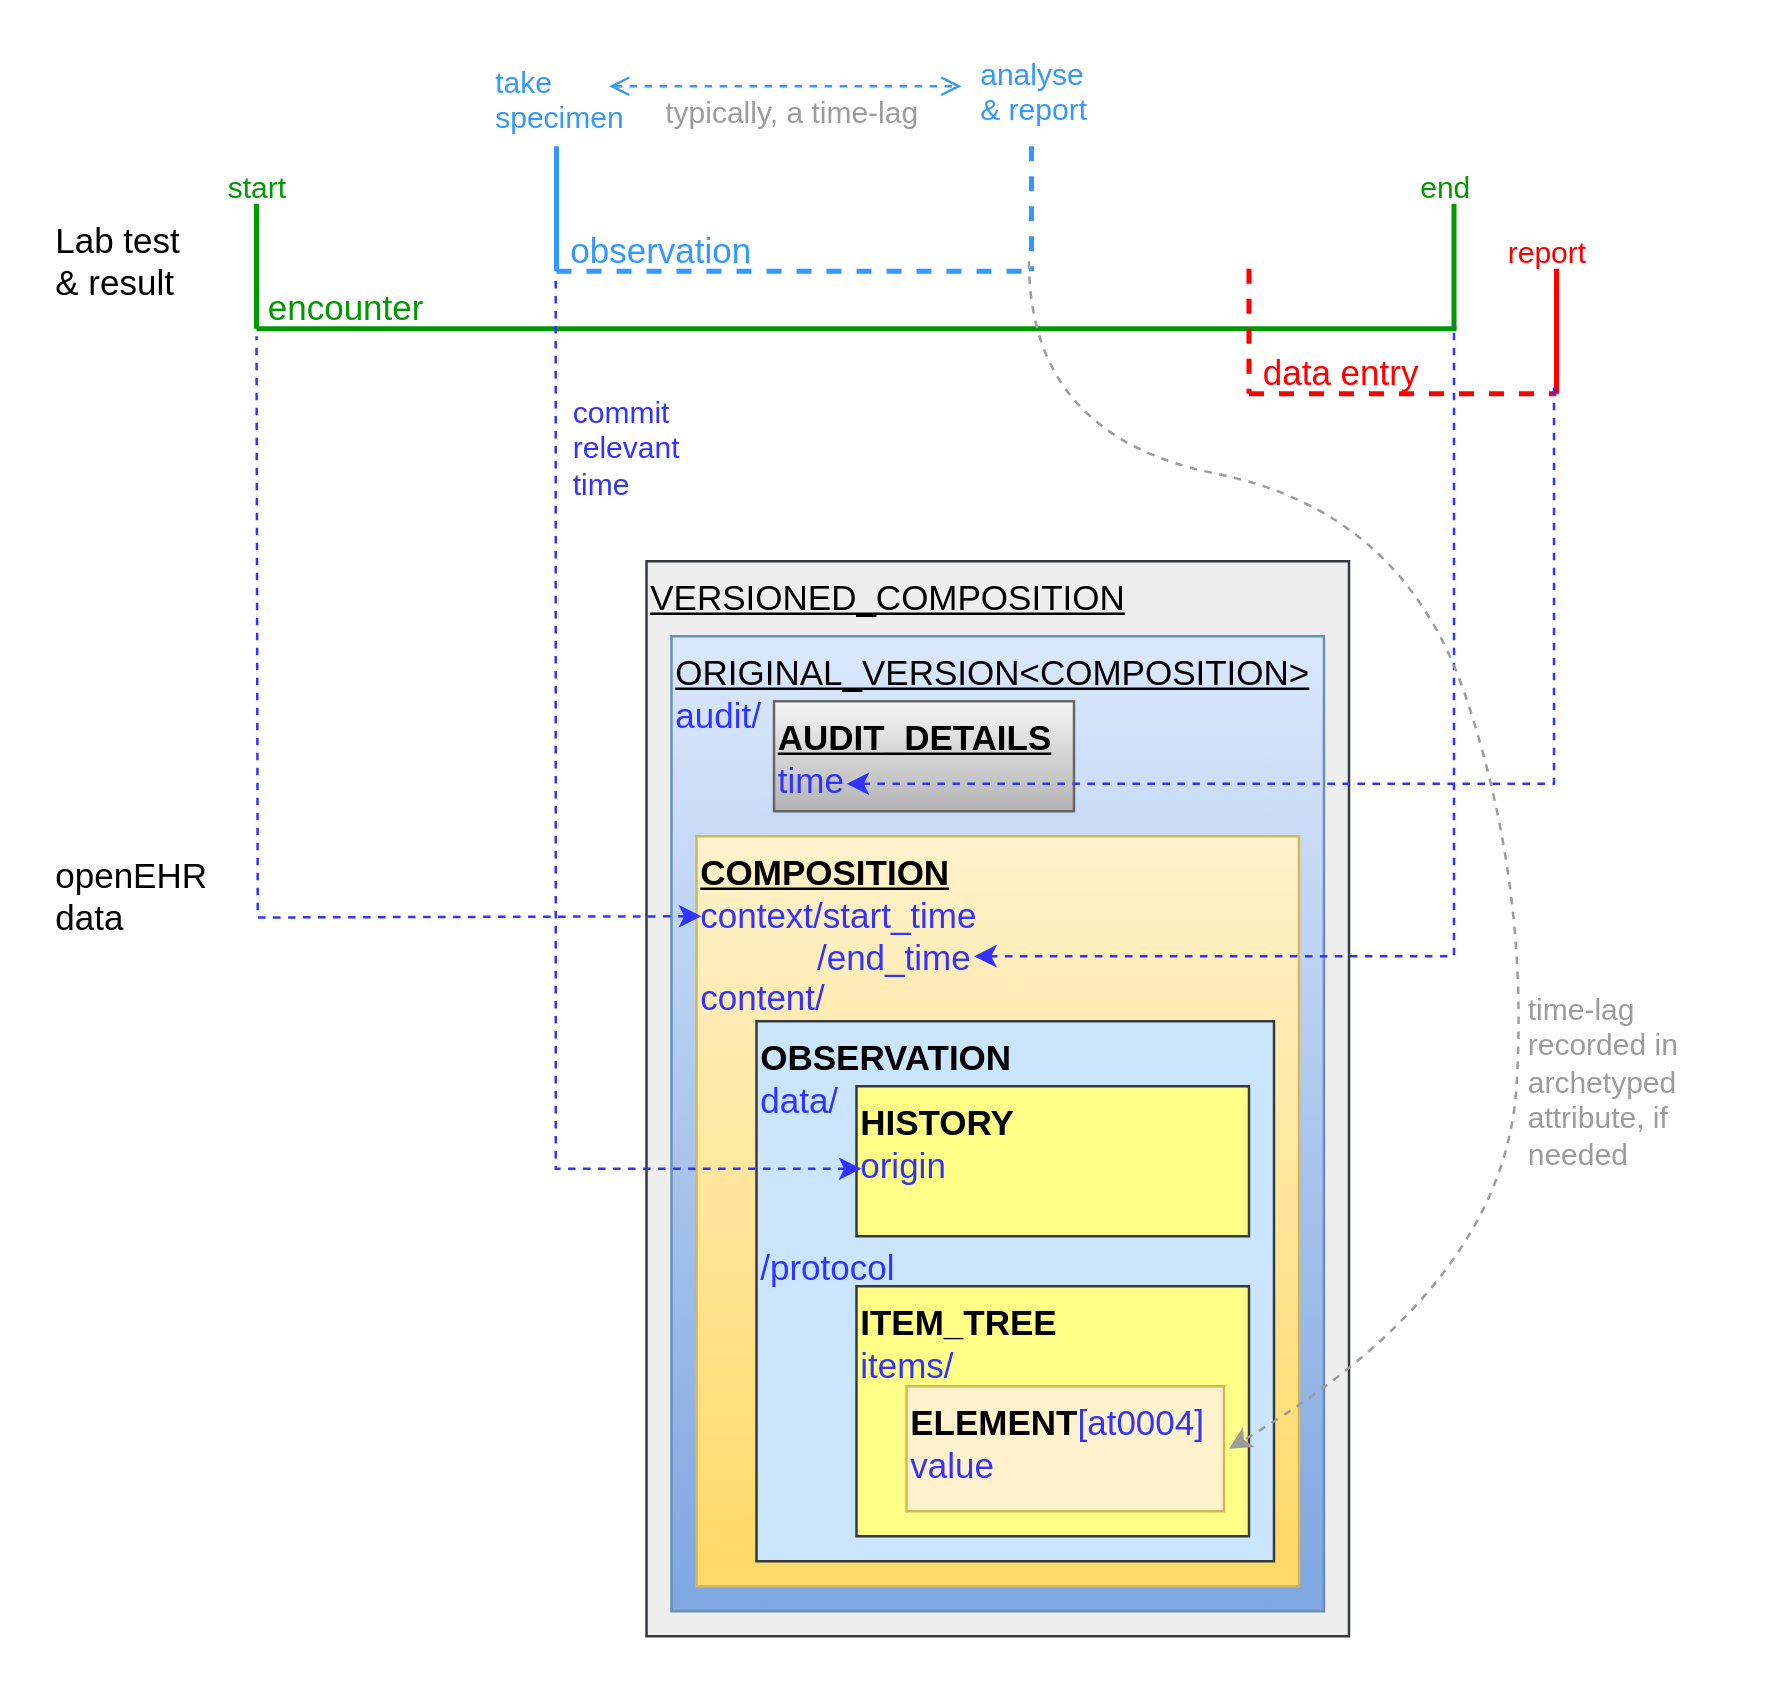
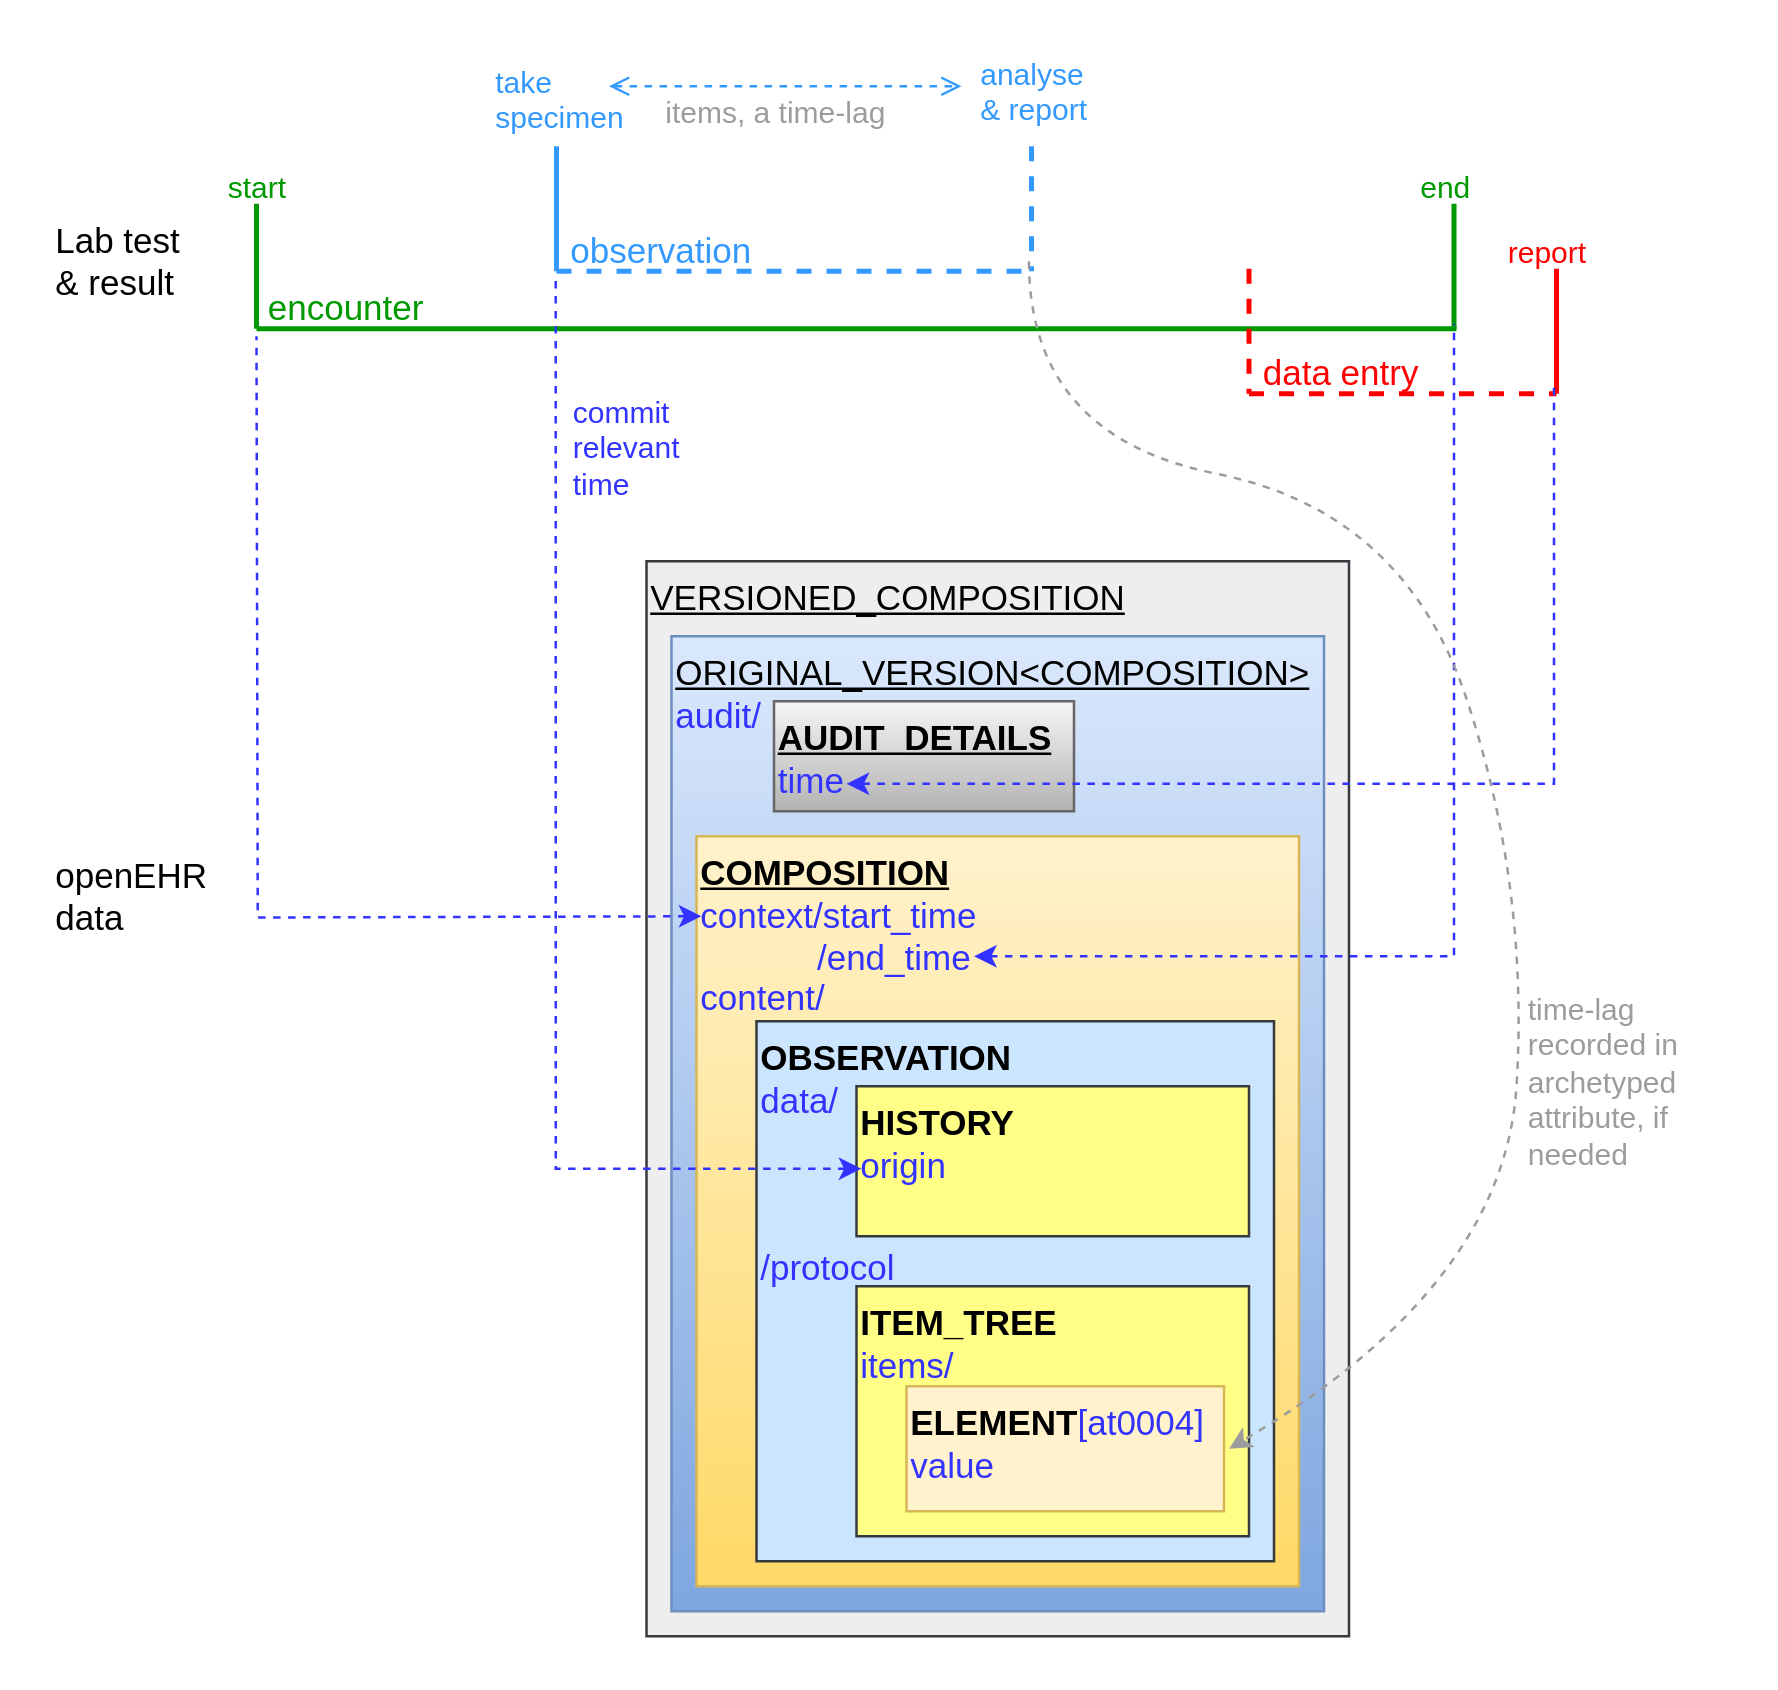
node "typically, a time-lag": label "typically, a time-lag" -> "items, a time-lag"
